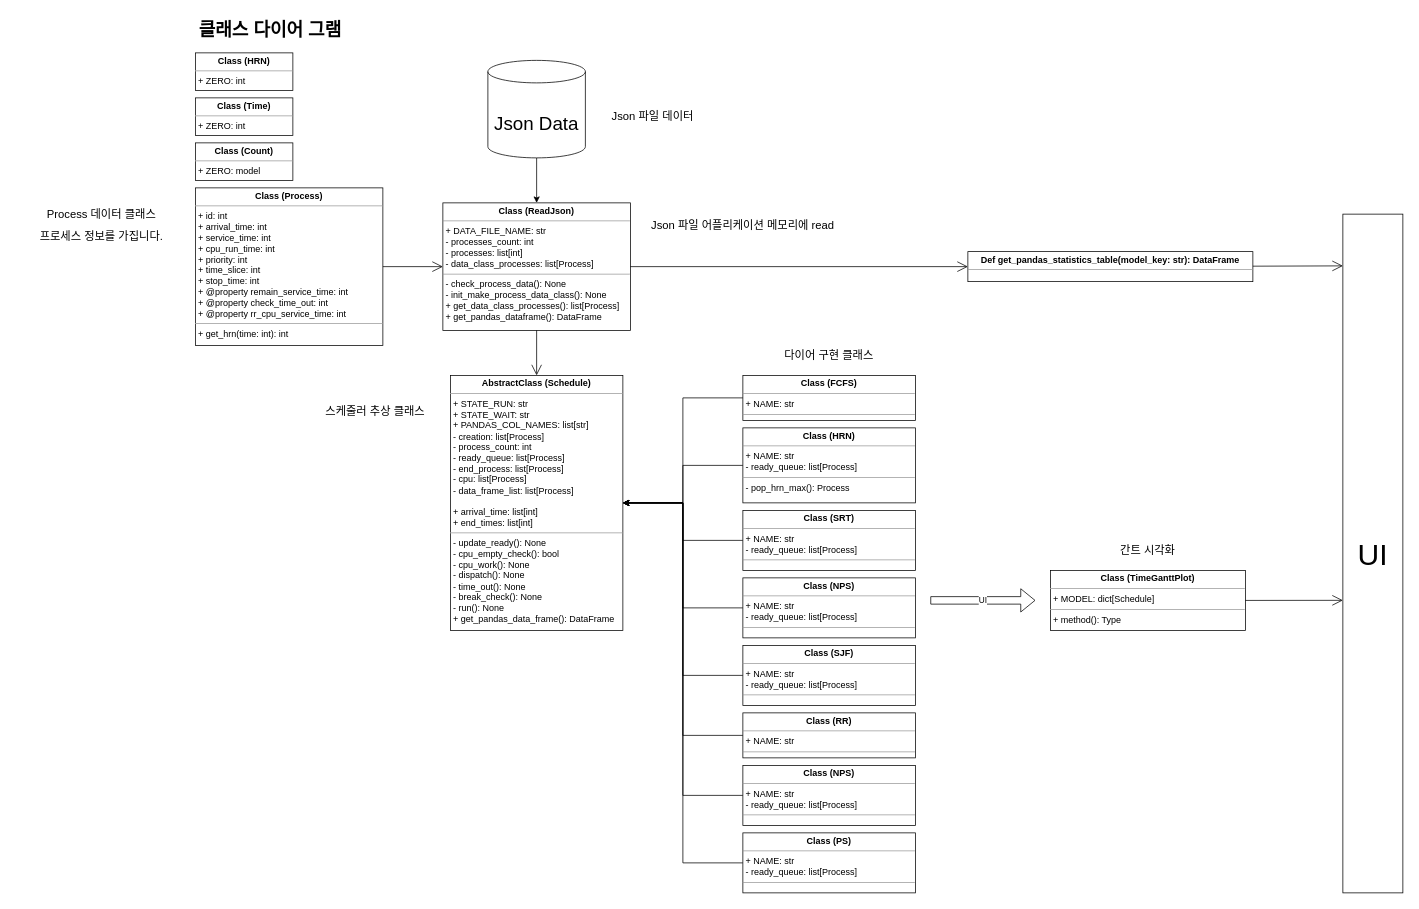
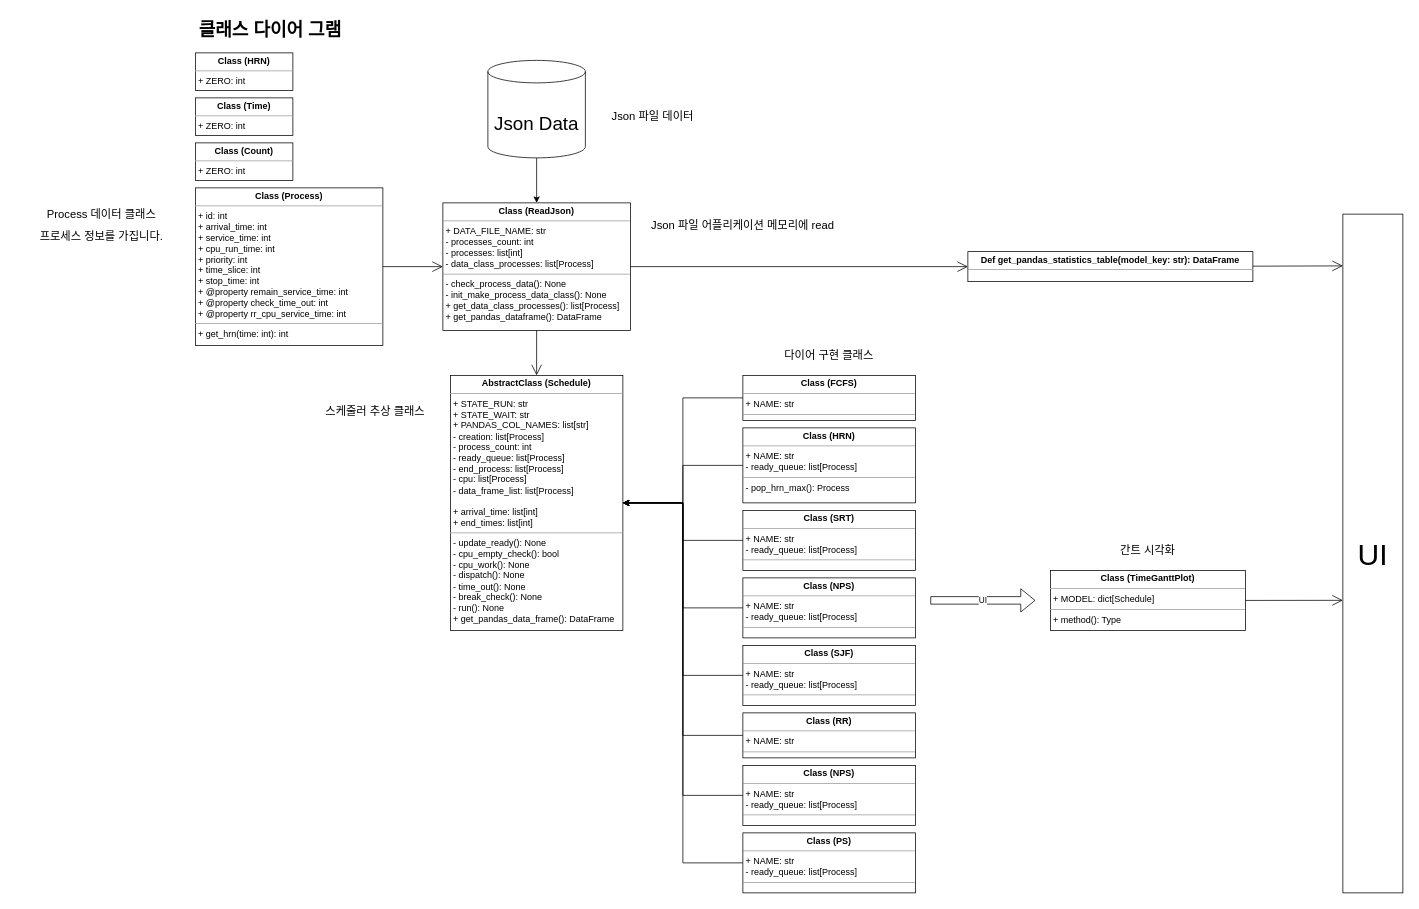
node "Class (Count) + ZERO: model": label "Class (Count) + ZERO: model" -> "Class (Count) + ZERO: int"
